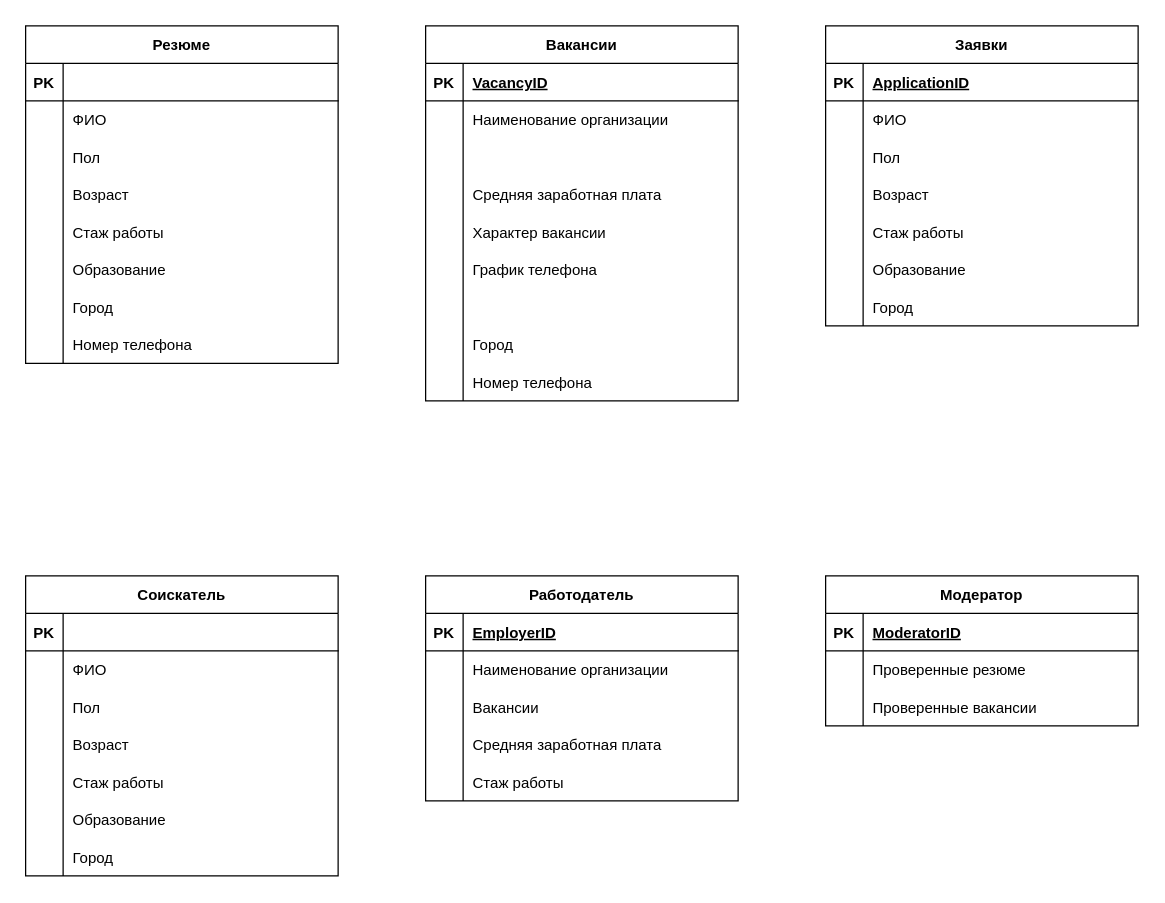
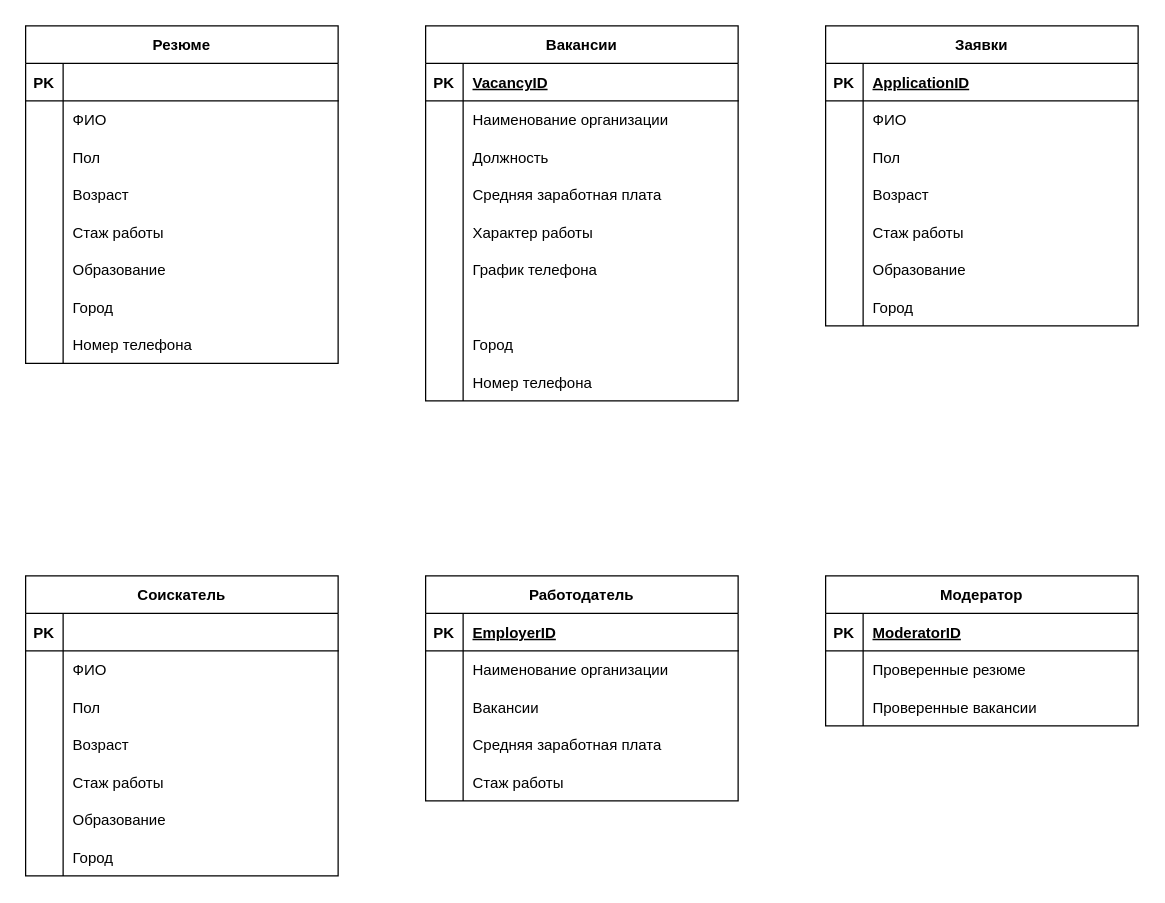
node "Должность": added
node "Характер вакансии": label "Характер вакансии" -> "Характер работы"
